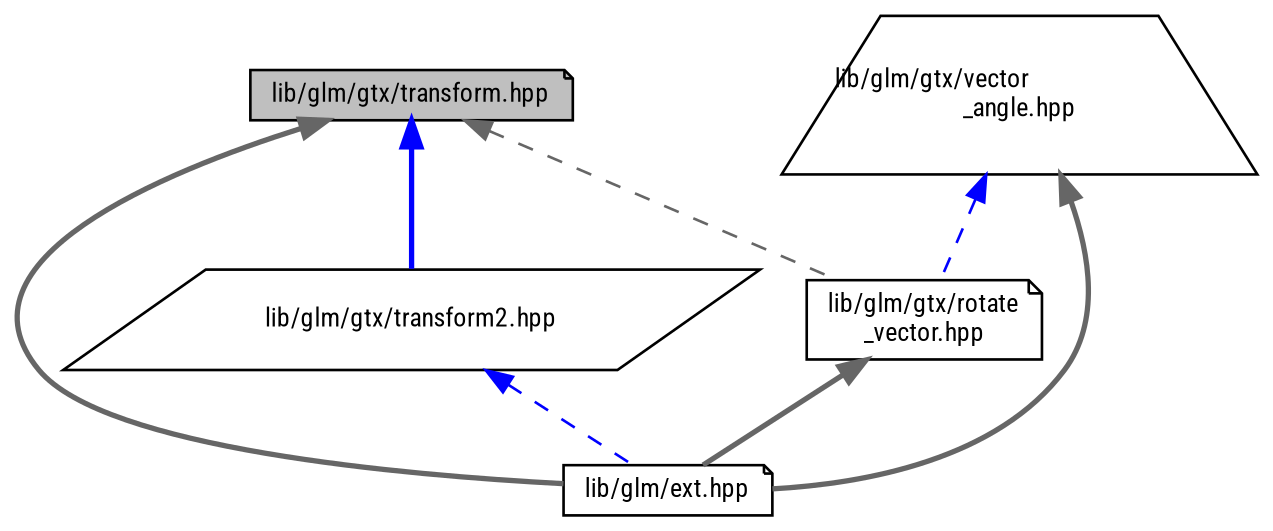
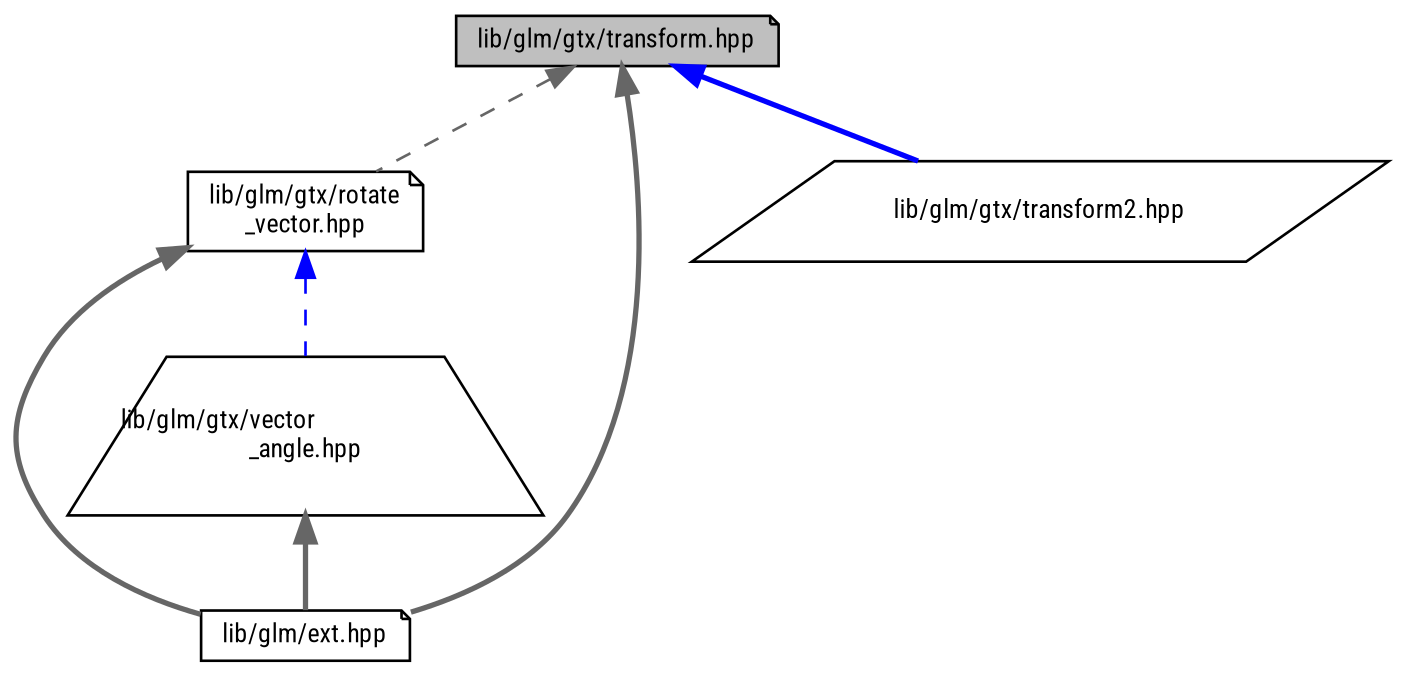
edge "lib/glm/gtx/rotate _vector.hpp" -> "lib/glm/gtx/vector _angle.hpp": reversed
edge "lib/glm/ext.hpp" -> "lib/glm/gtx/transform2.hpp": removed
